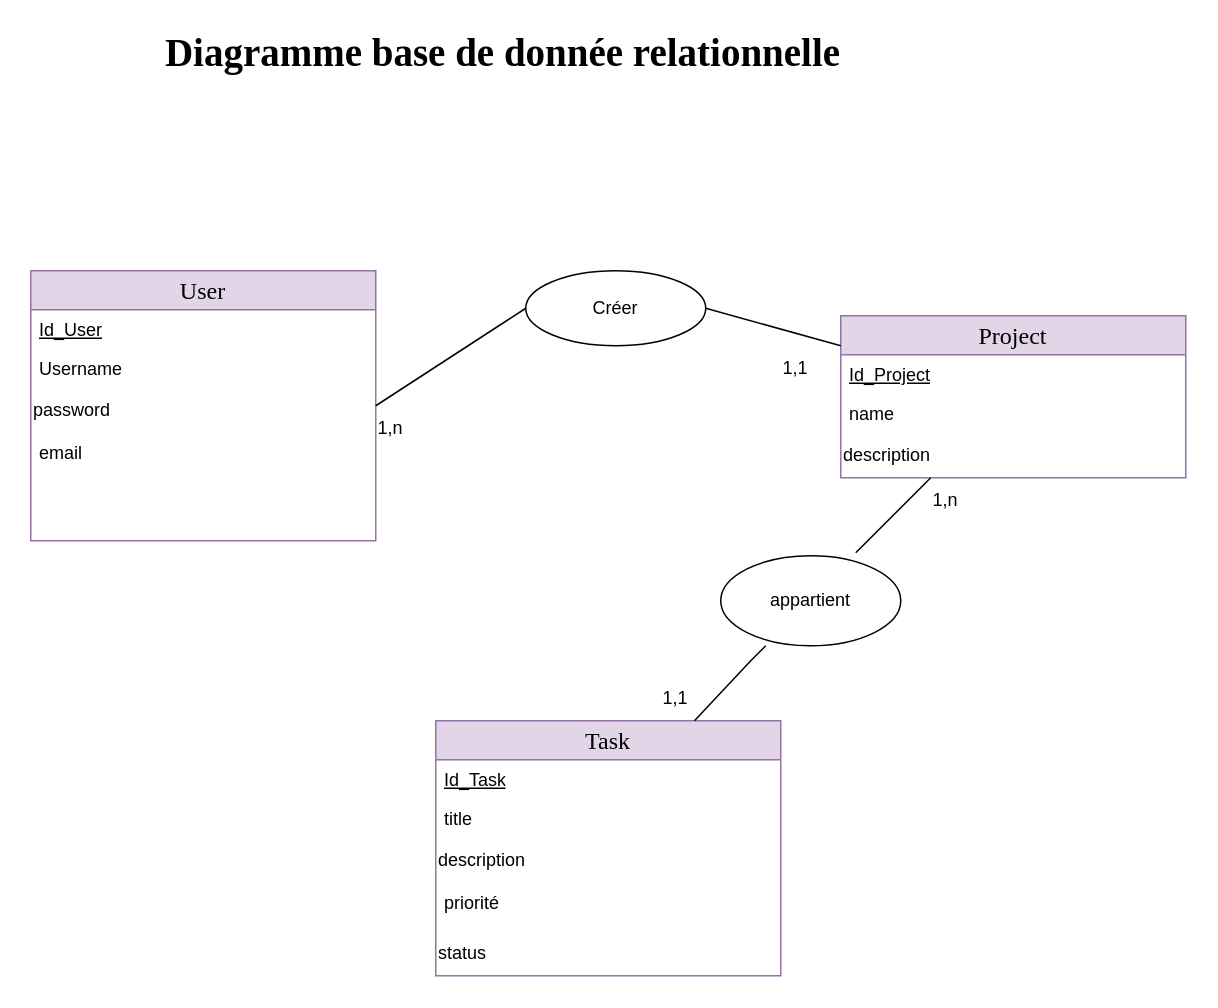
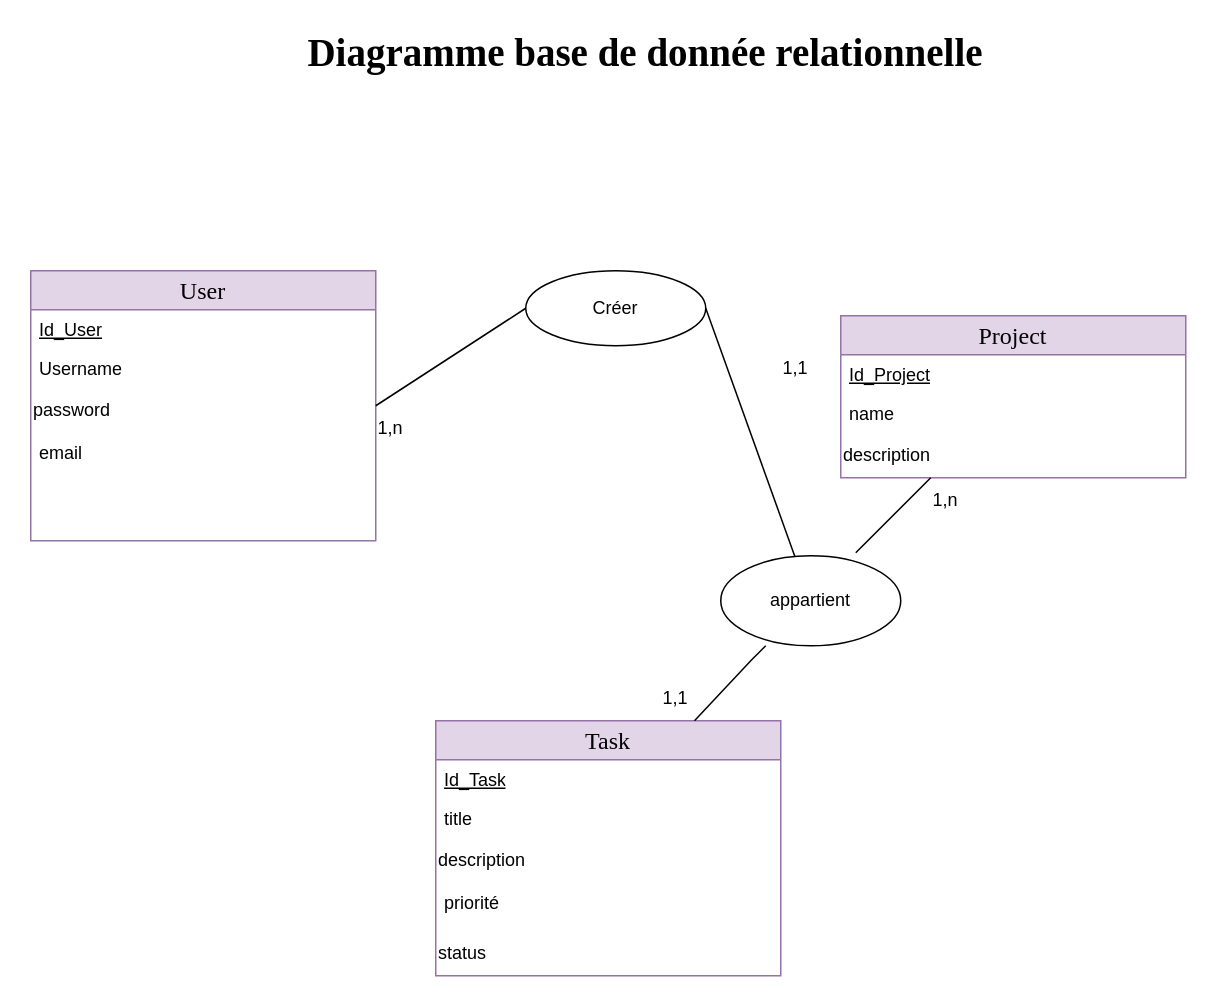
node "Diagramme base de donnée relationnelle": moved (503, 53) -> (646, 53)
edge "Créer" -- "Project": now "Créer" -- "appartient"
